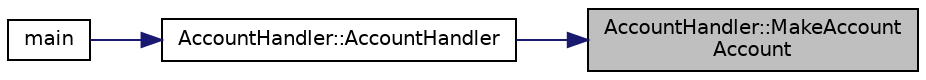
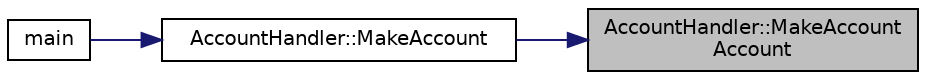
node "AccountHandler::AccountHandler": label "AccountHandler::AccountHandler" -> "AccountHandler::MakeAccount"
